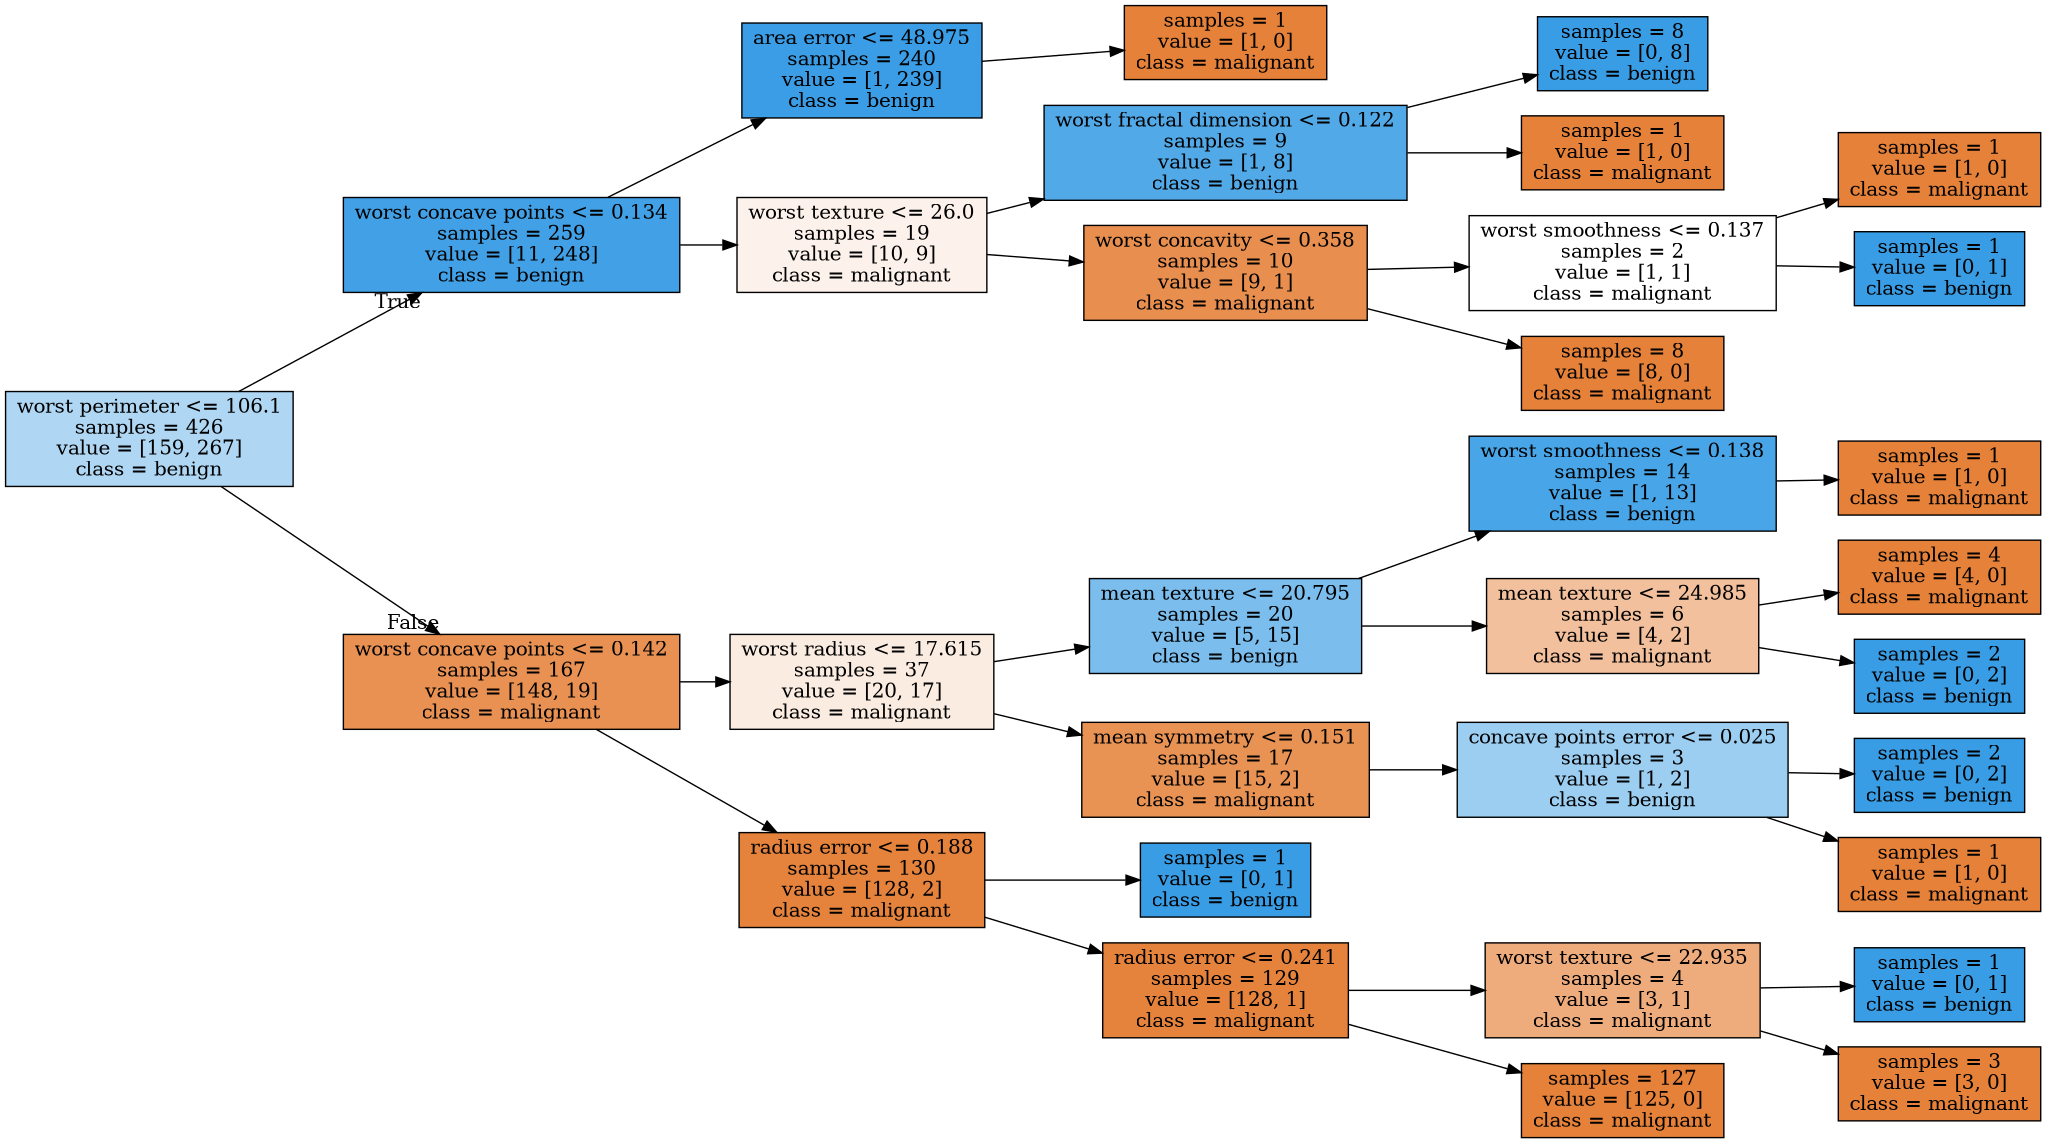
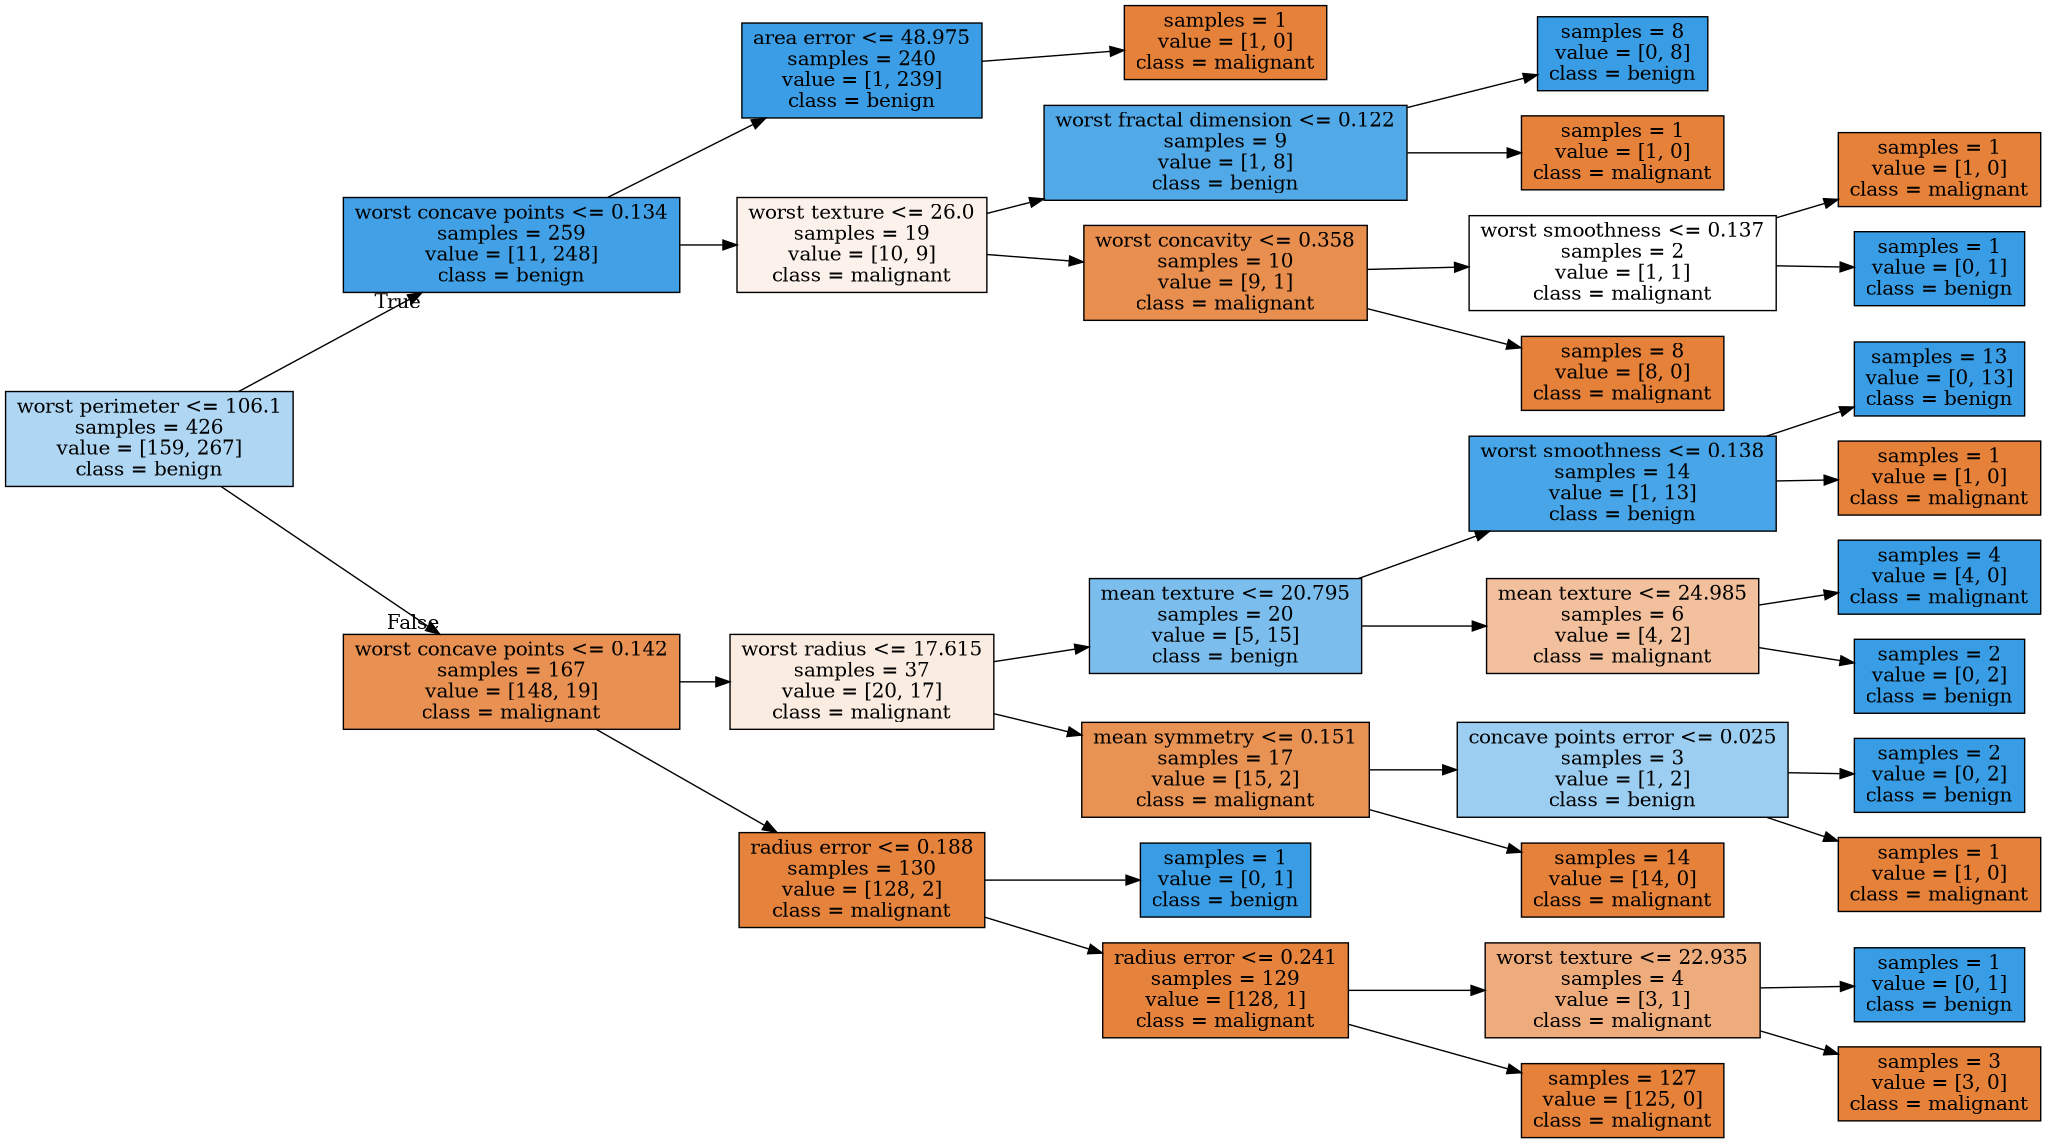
node "samples = 13 value = [0, 13] class = benign": added
node "samples = 4 value = [4, 0] class = malignant": fillcolor #e58139 -> #399de5
node "samples = 14 value = [14, 0] class = malignant": added
